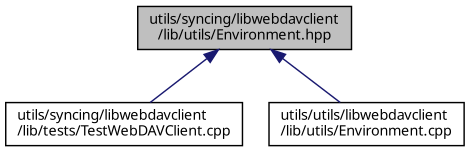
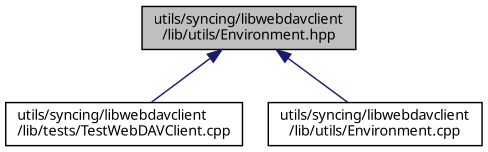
node "utils/utils/libwebdavclient /lib/utils/Environment.cpp": label "utils/utils/libwebdavclient /lib/utils/Environment.cpp" -> "utils/syncing/libwebdavclient /lib/utils/Environment.cpp"
